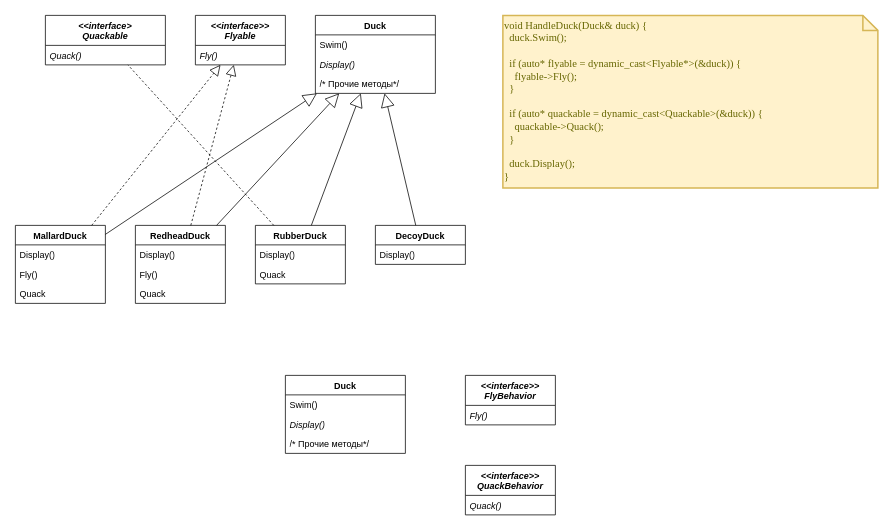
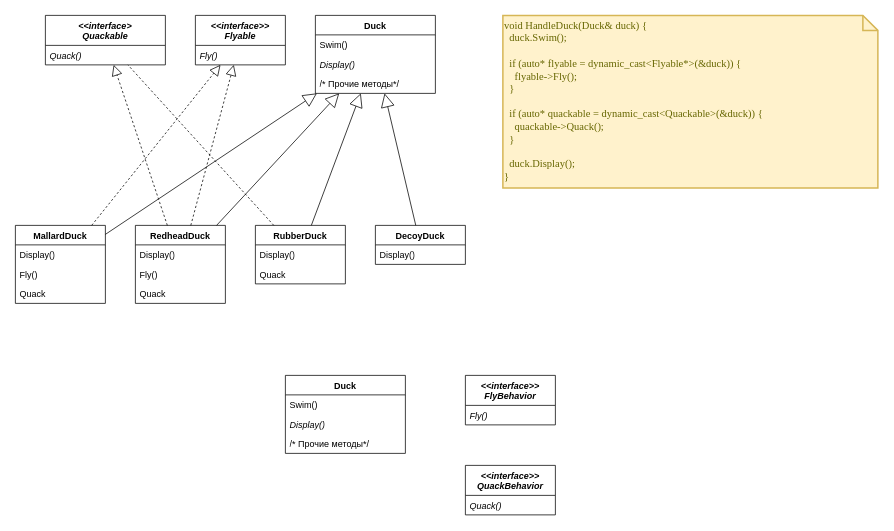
edge "RedheadDuck" -> "<<interface> Quackable": added
